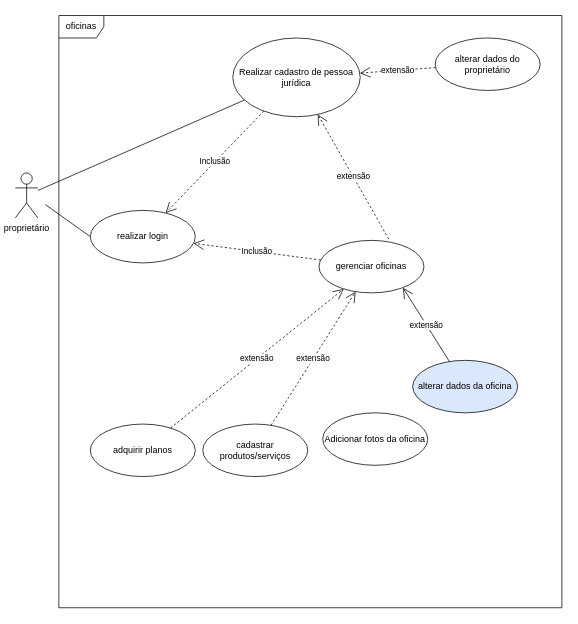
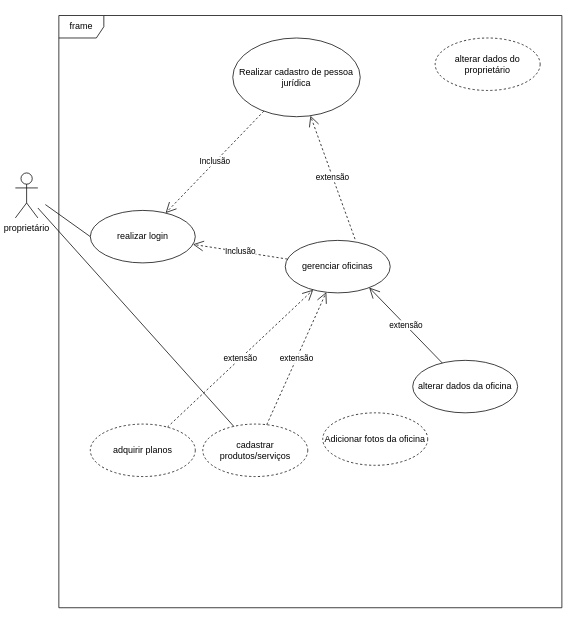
node "oficinas": label "oficinas" -> "frame"
node "alterar dados do proprietário": style solid -> dashed
edge "alterar dados do proprietário" -> "Realizar cadastro de pessoa jurídica": removed, label "extensão"
edge "Realizar cadastro de pessoa jurídica" -- "proprietário": now "cadastrar produtos/serviços" -- "proprietário"
node "gerenciar oficinas": moved (372, 267) -> (338, 267)
node "alterar dados da oficina": fillcolor #dae8fc -> #ffffff
node "Adicionar fotos da oficina": style solid -> dashed
node "adquirir planos": style solid -> dashed
node "cadastrar produtos/serviços": style solid -> dashed
